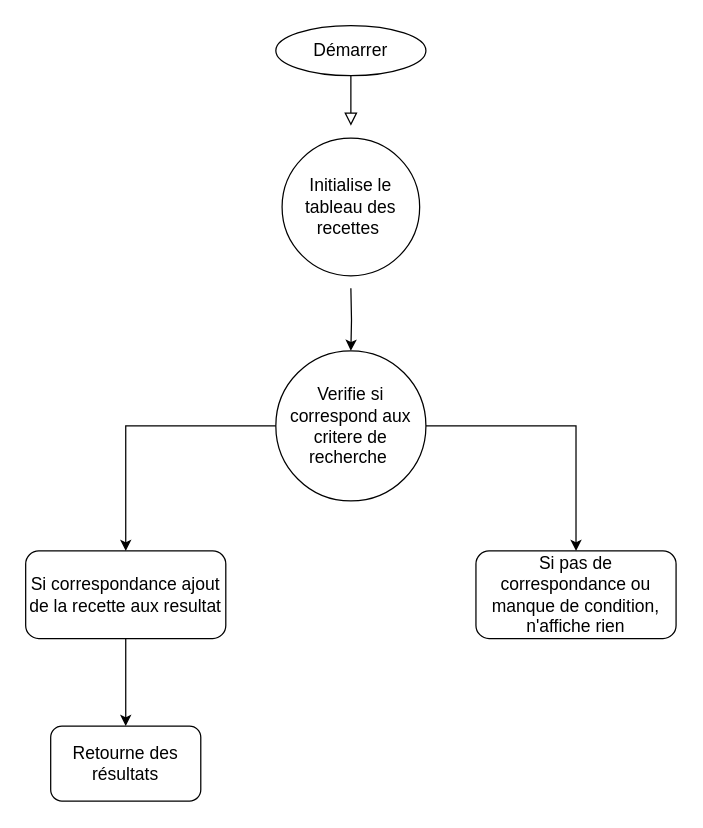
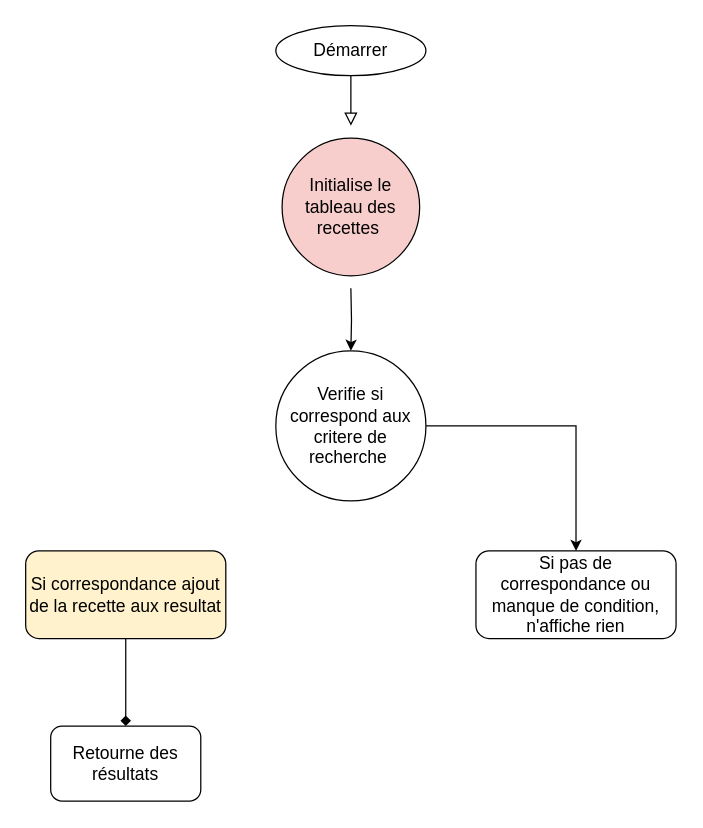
node "Initialise le tableau des recettes": fillcolor #ffffff -> #f8cecc
edge "Verifie si correspond aux critere de recherche" -> "Si correspondance ajout de la recette aux resultat": removed
node "Si correspondance ajout de la recette aux resultat": fillcolor #ffffff -> #fff2cc
edge "Si correspondance ajout de la recette aux resultat" -> "Retourne des résultats": arrowhead classic -> diamond
